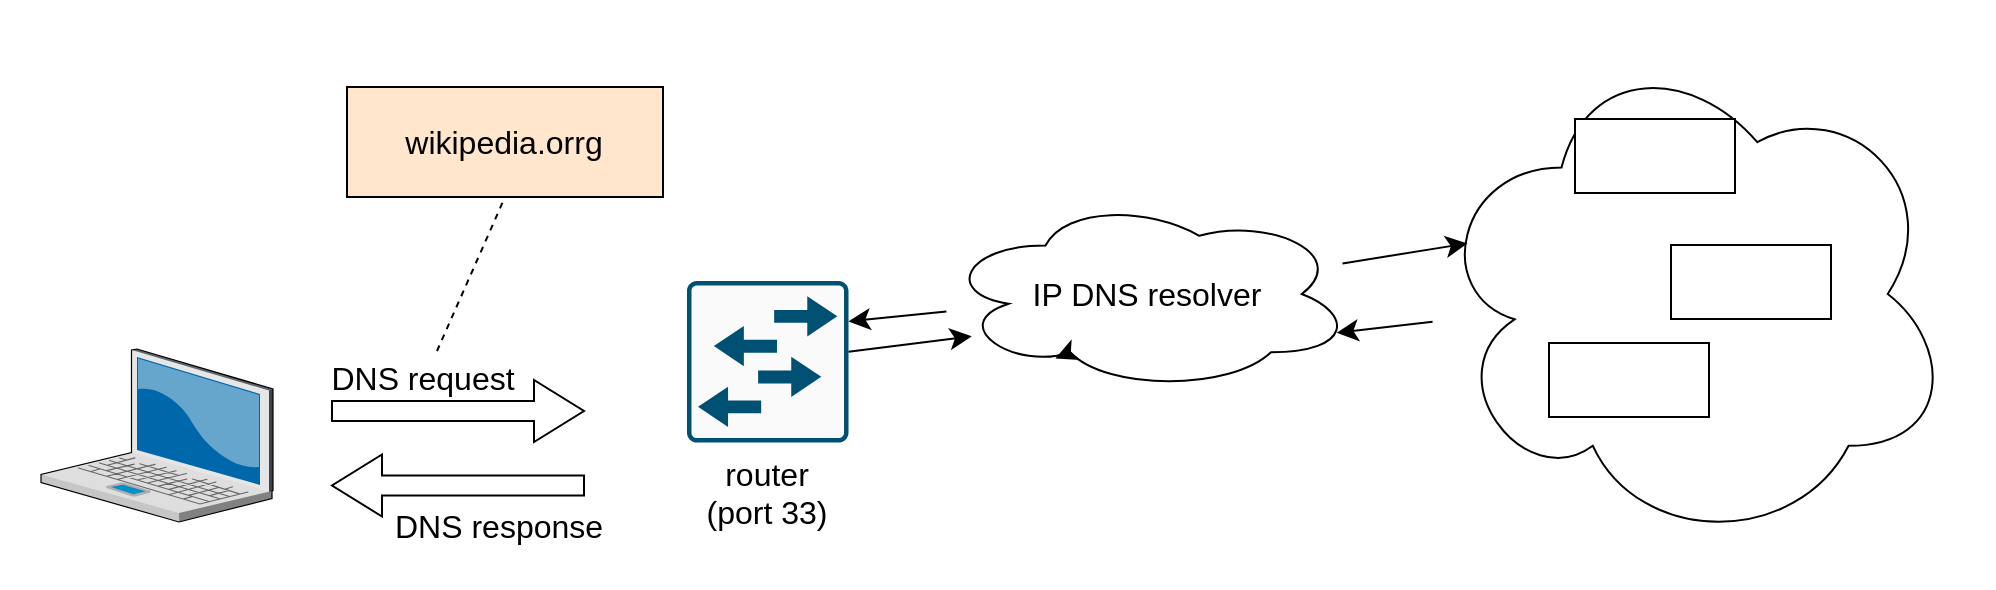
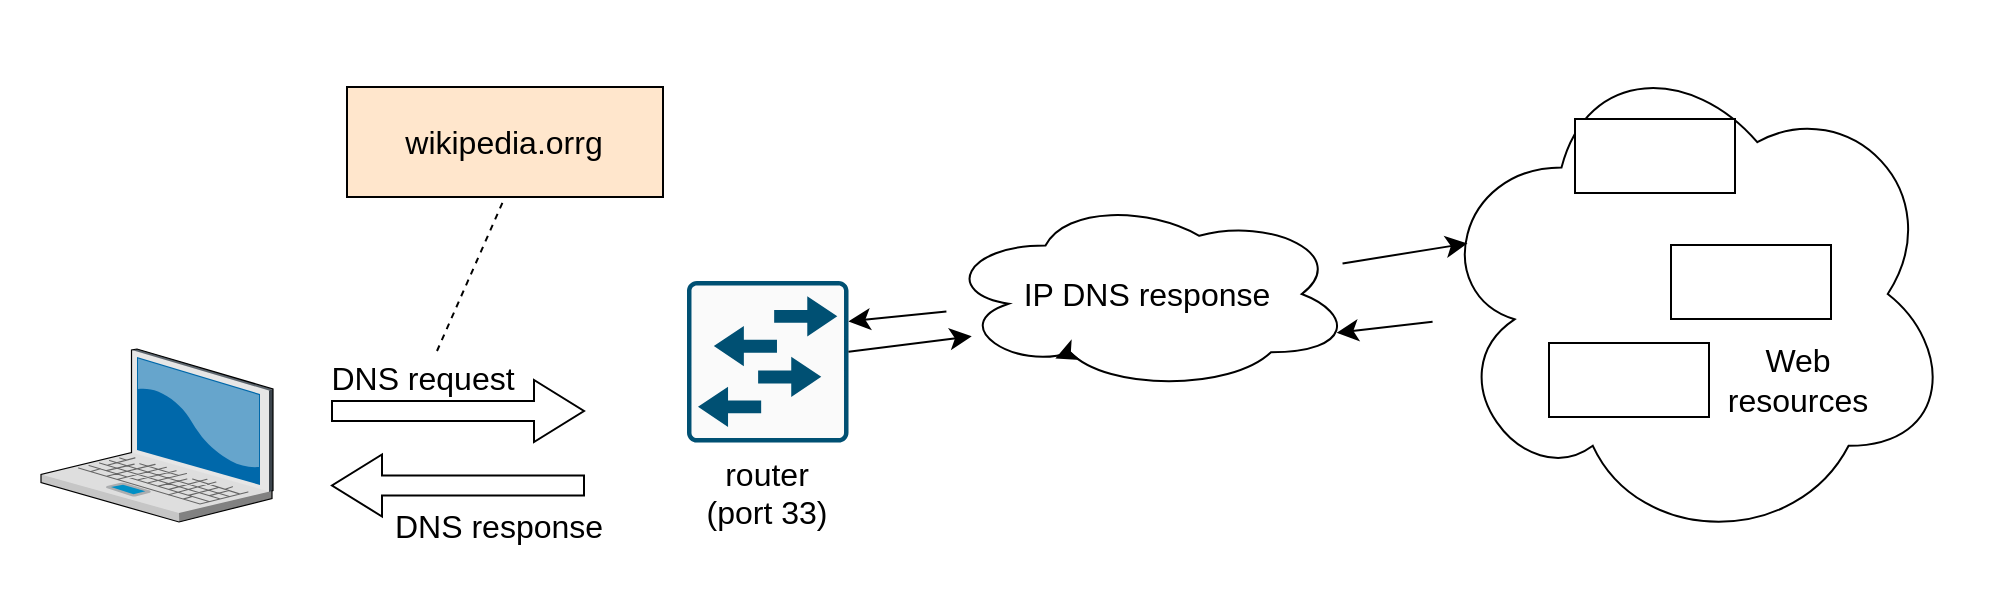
node "IP DNS resolver": label "IP DNS resolver" -> "IP DNS response"
node "Web resources": added
